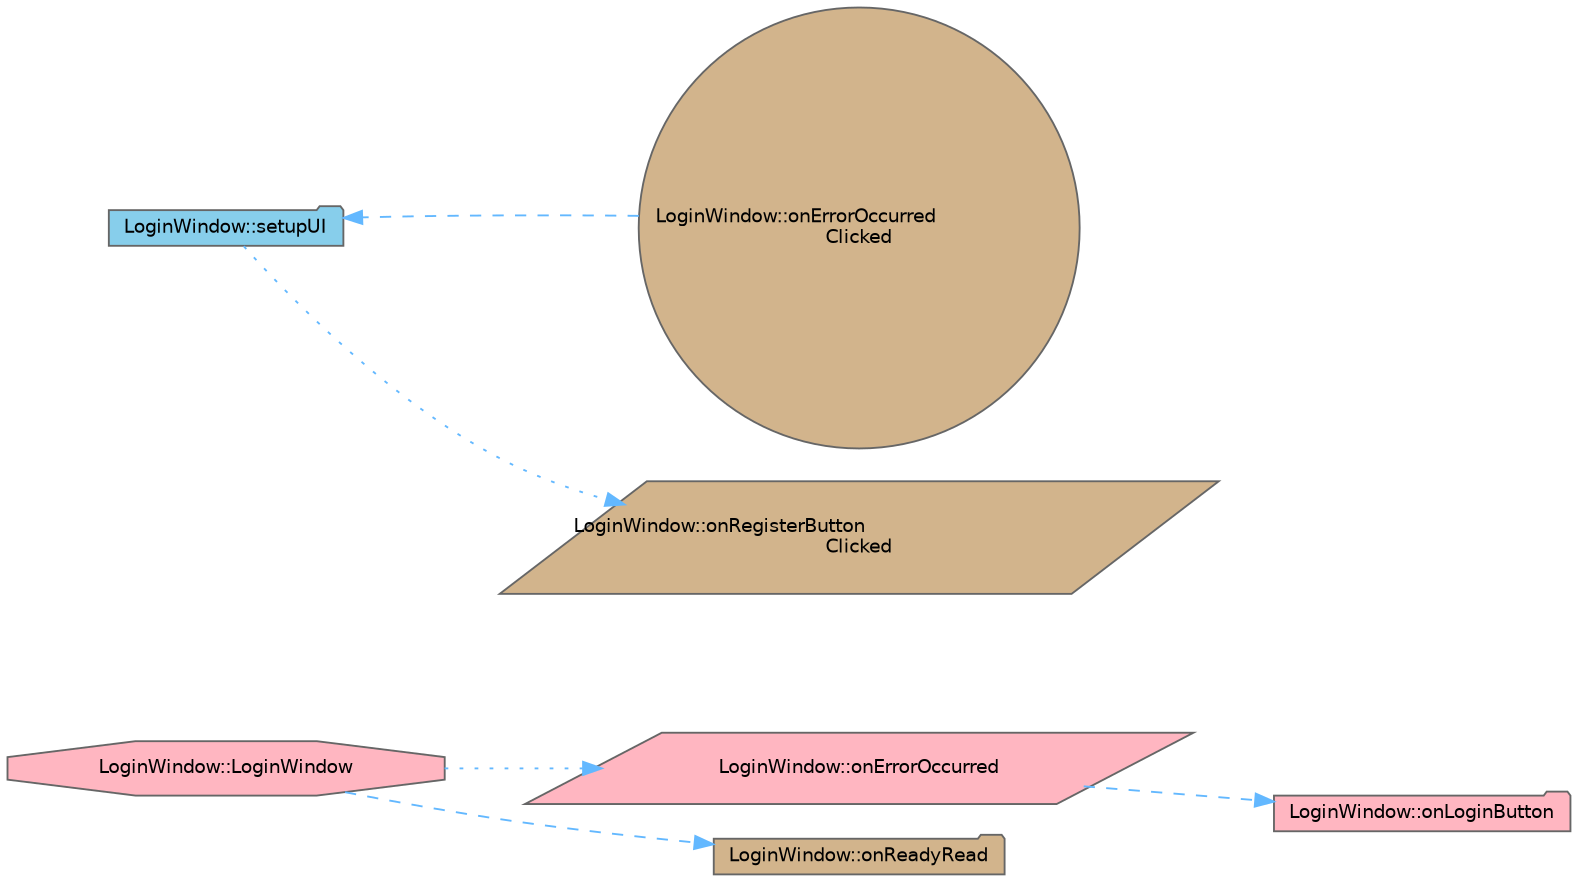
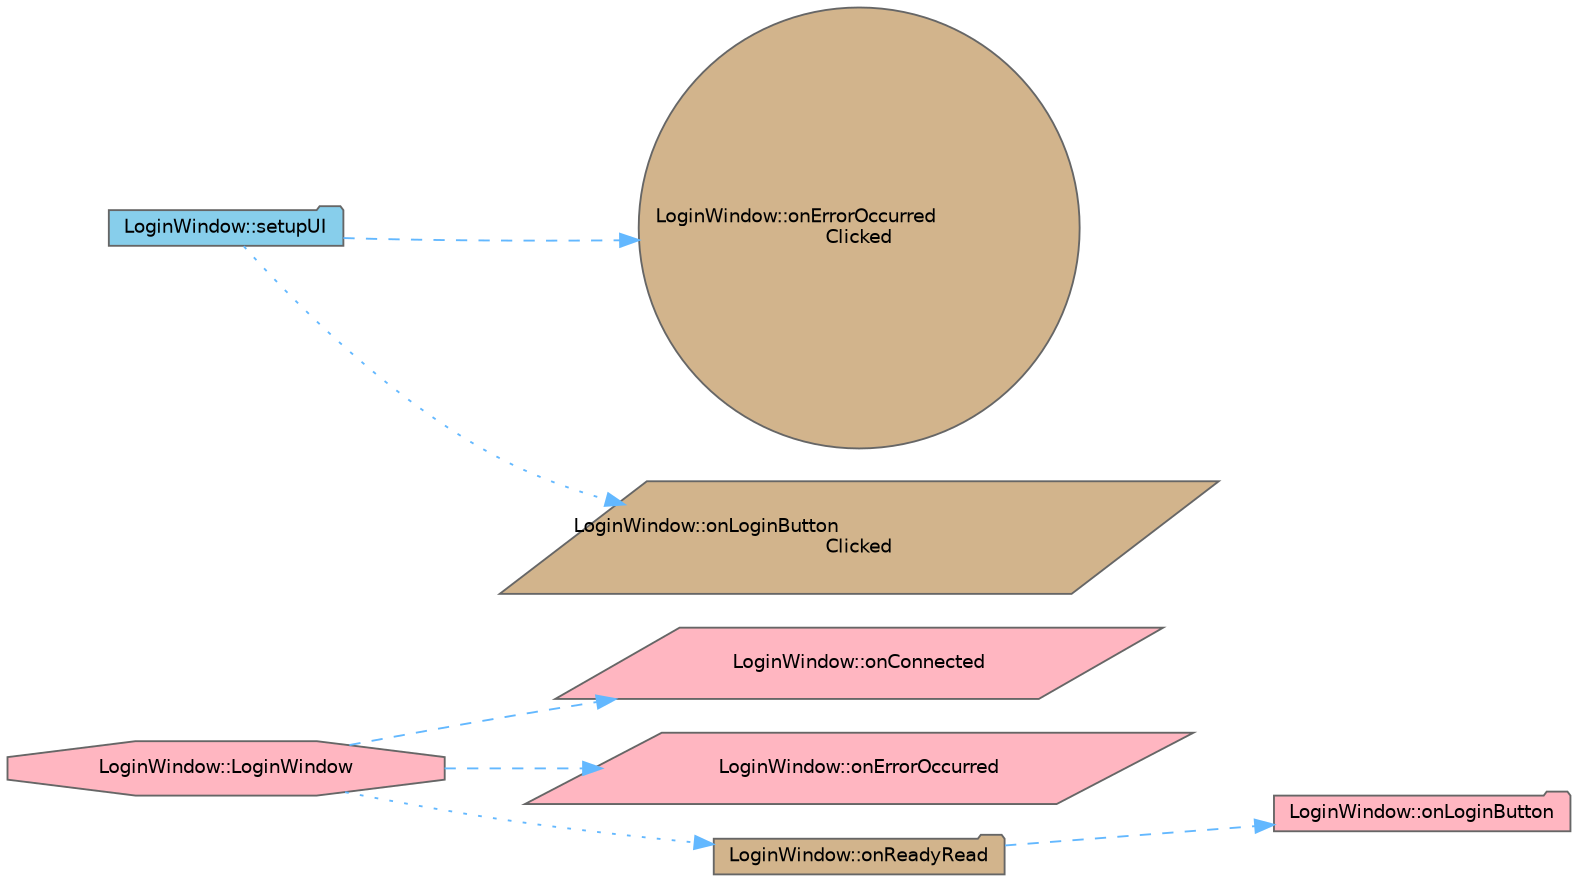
edge "LoginWindow::onErrorOccurred Clicked" -> "LoginWindow::setupUI": reversed
node "LoginWindow::onRegisterButton Clicked": label "LoginWindow::onRegisterButton Clicked" -> "LoginWindow::onLoginButton Clicked"
node "LoginWindow::onConnected": added
edge "LoginWindow::LoginWindow" -> "LoginWindow::onErrorOccurred": style dotted -> dashed
edge "LoginWindow::onErrorOccurred" -> "LoginWindow::onLoginButton": now "LoginWindow::onReadyRead" -> "LoginWindow::onLoginButton"
edge "LoginWindow::LoginWindow" -> "LoginWindow::onReadyRead": style dashed -> dotted
